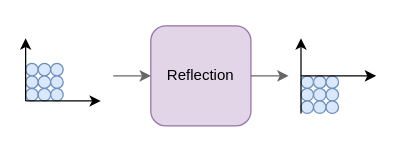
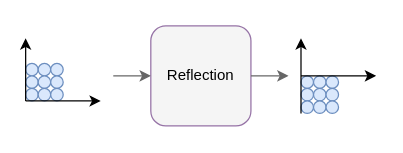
node "Reflection": fillcolor #e1d5e7 -> #f5f5f5
